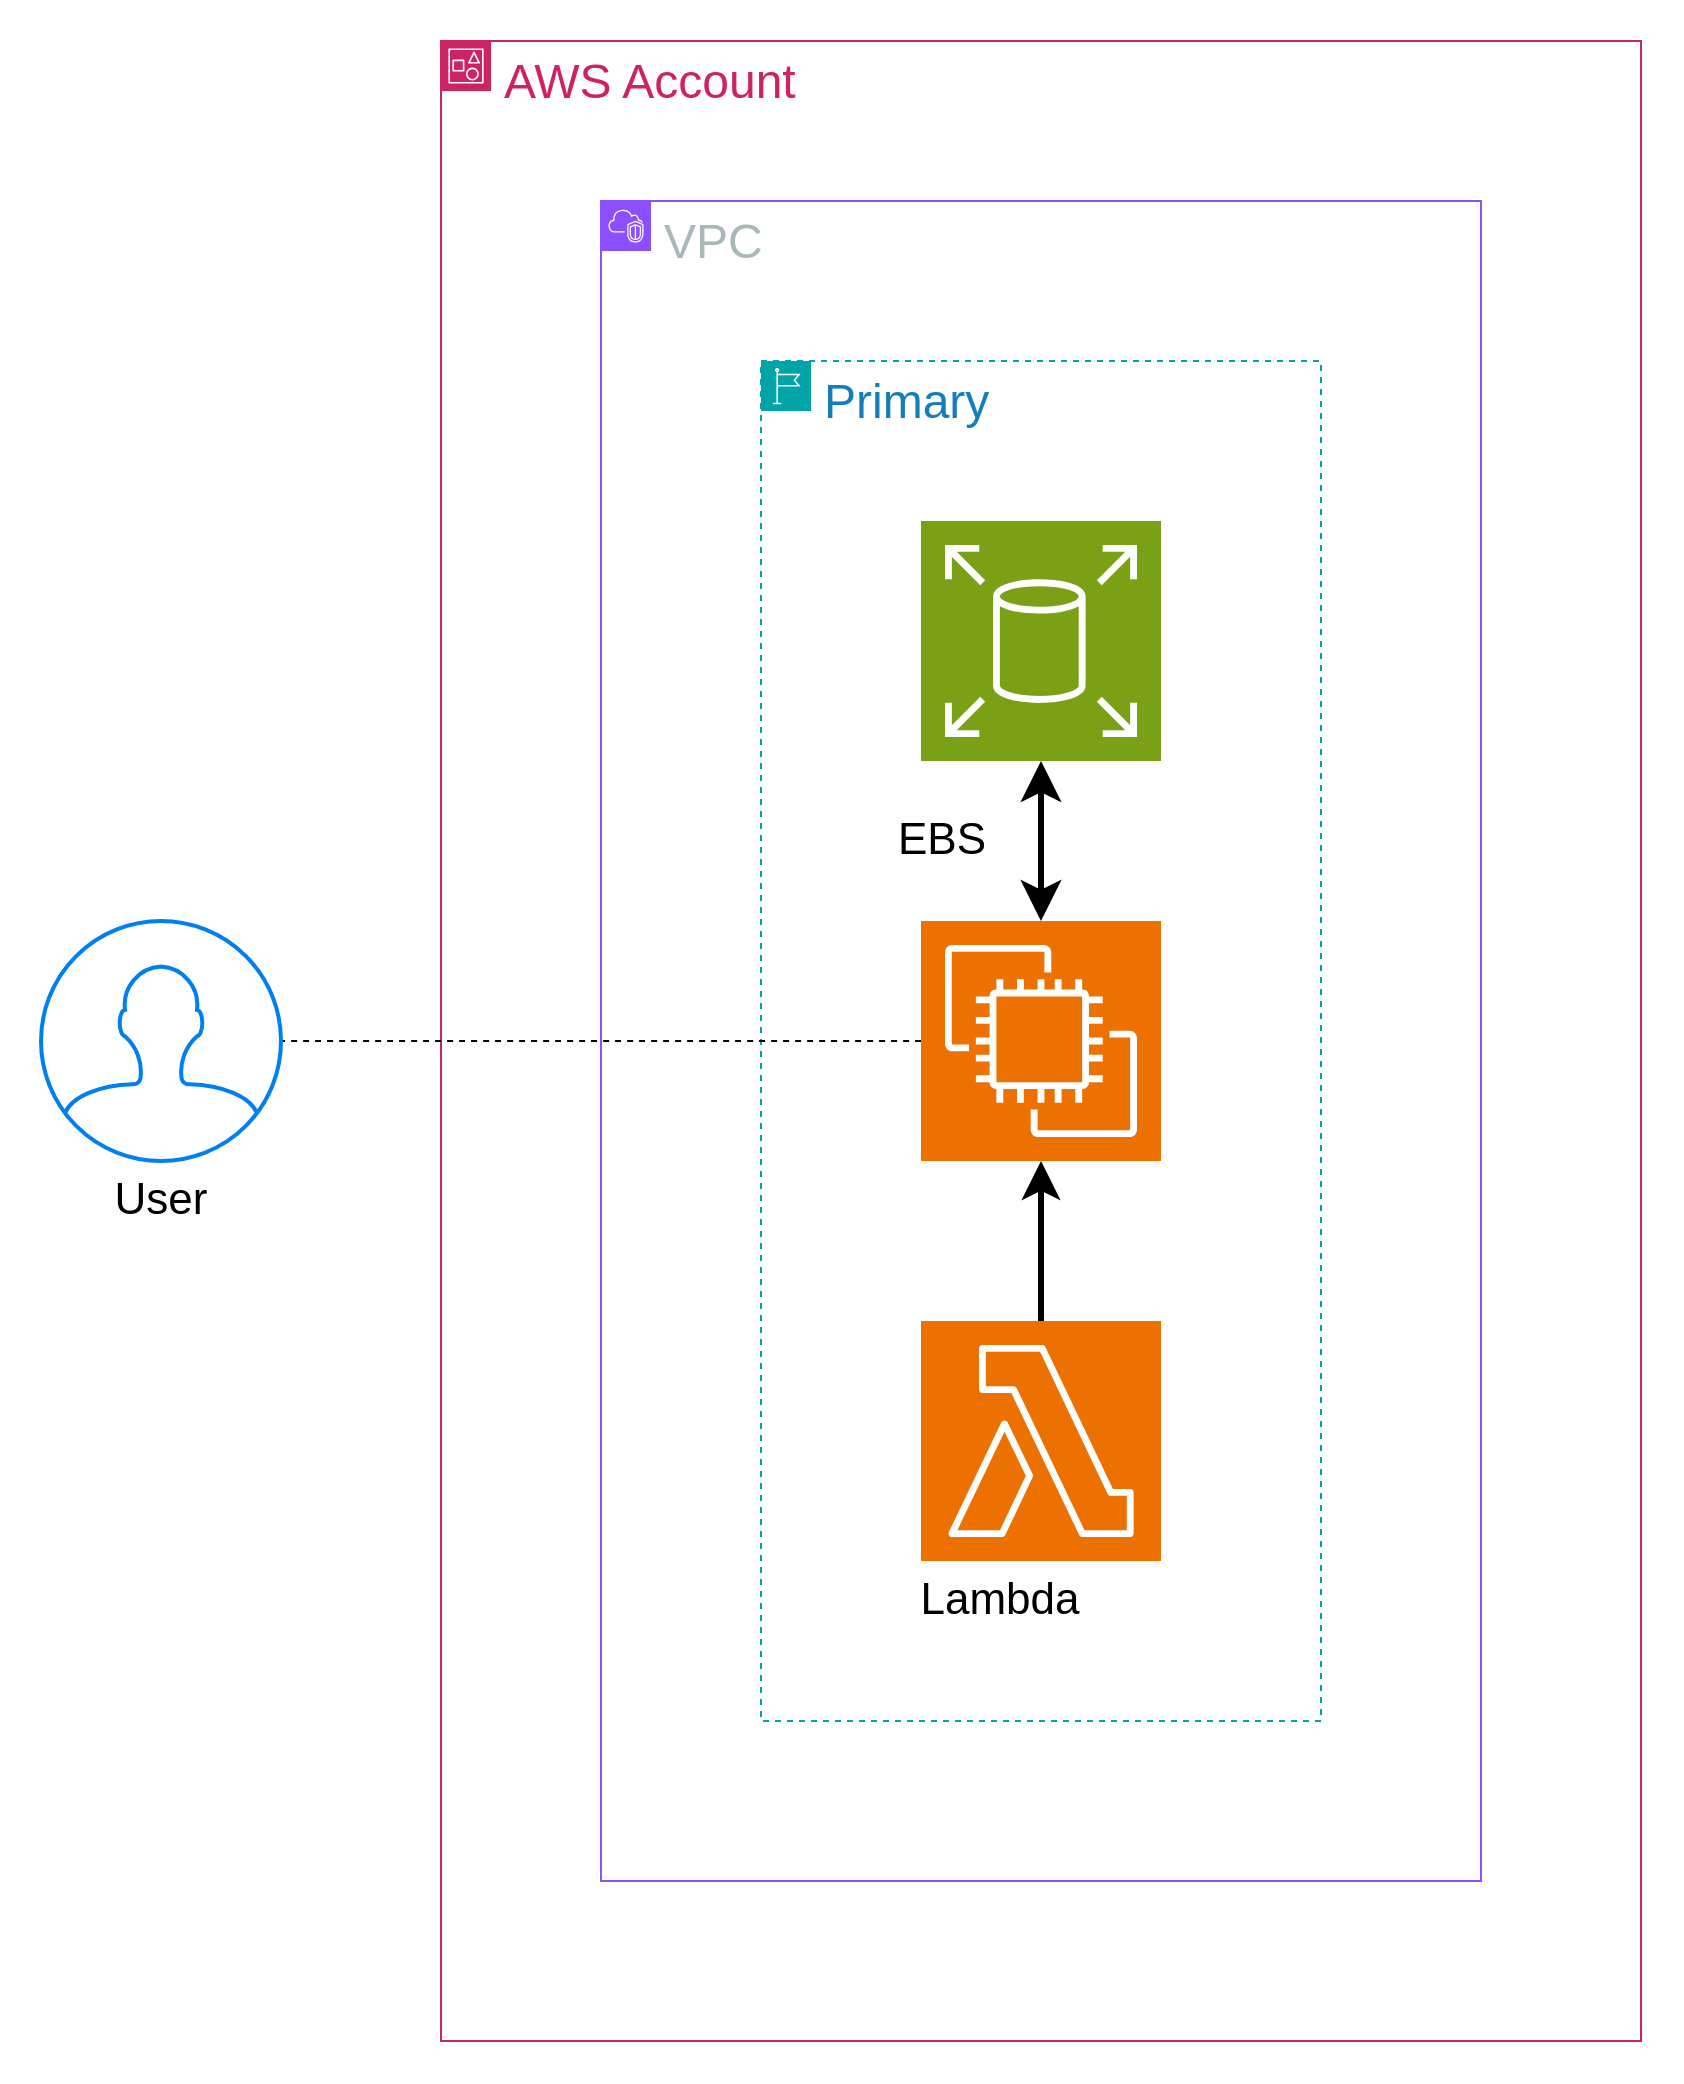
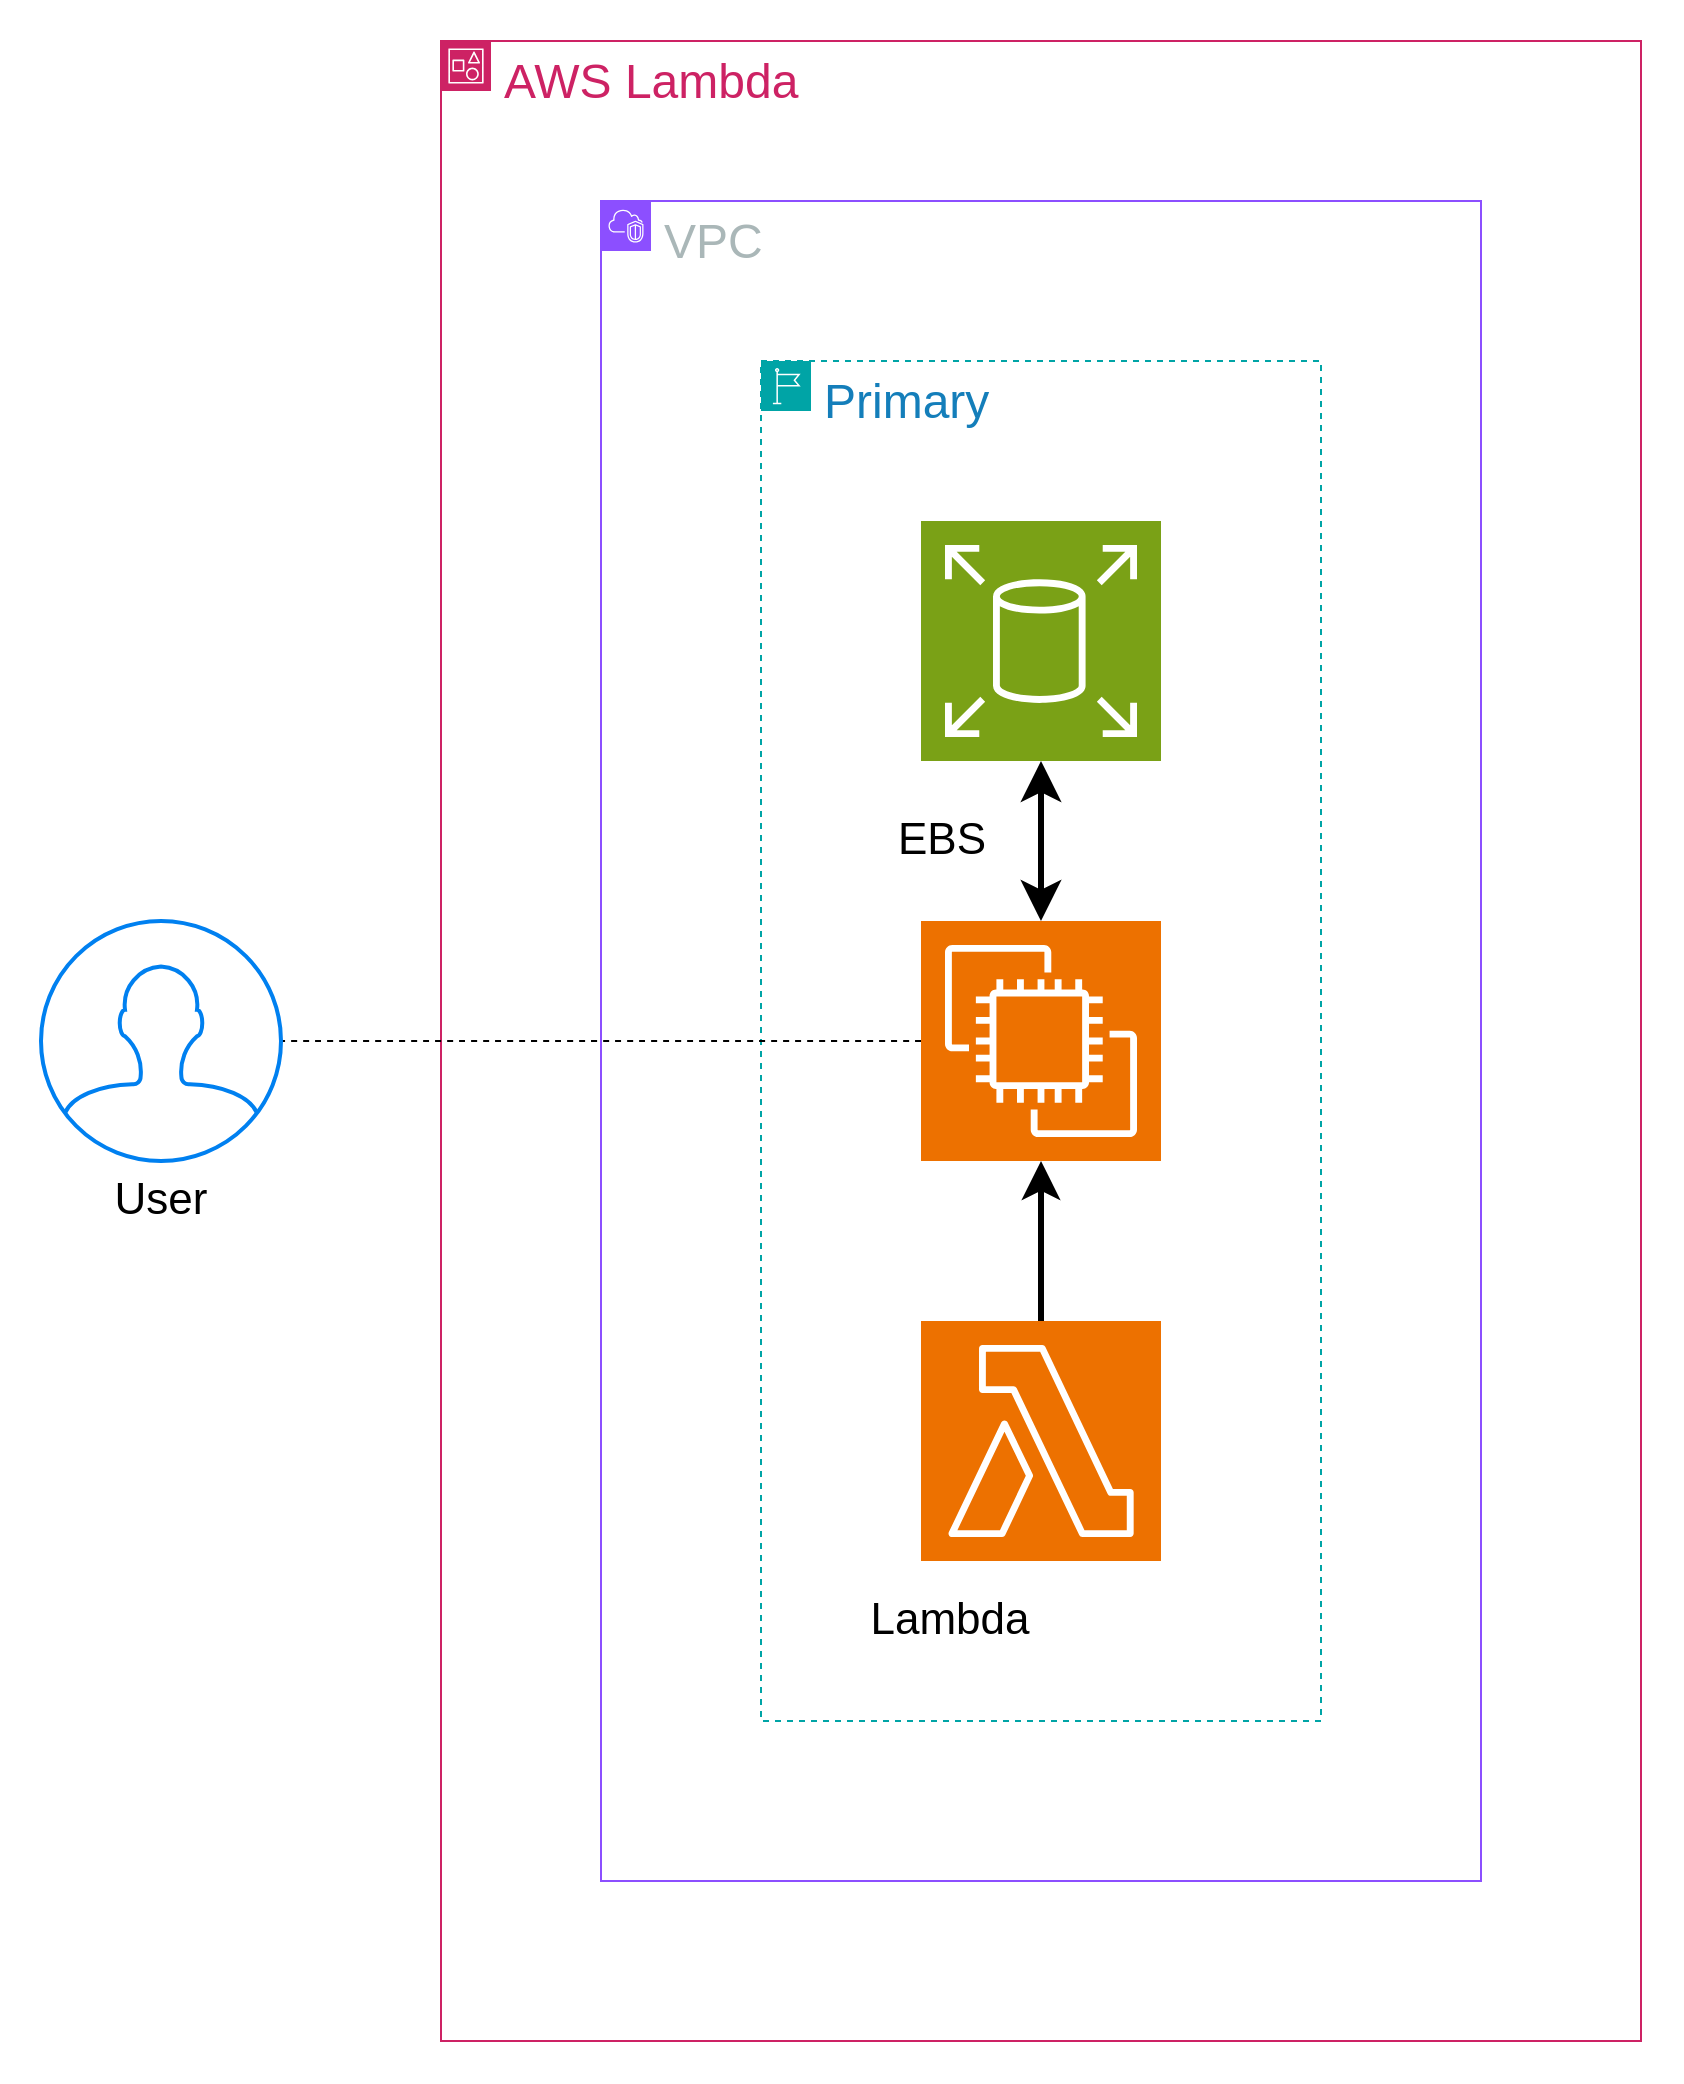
node "AWS Account": label "AWS Account" -> "AWS Lambda"
node "Lambda": moved (1001, 1601) -> (951, 1621)
